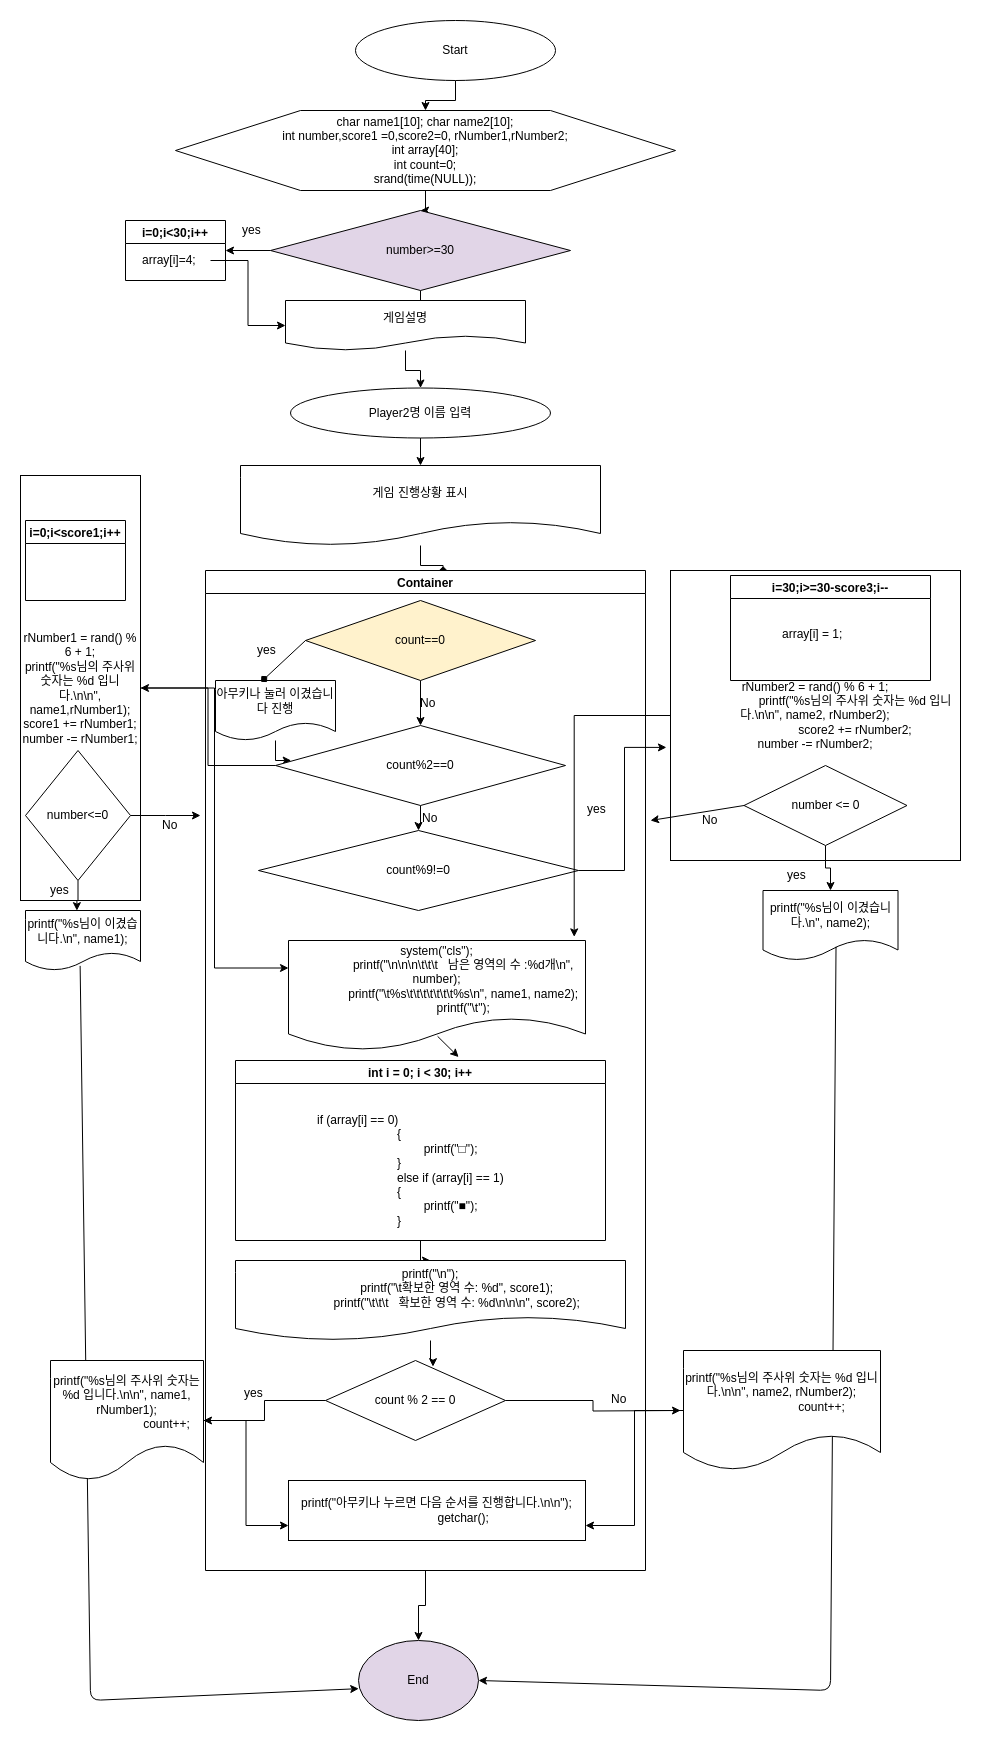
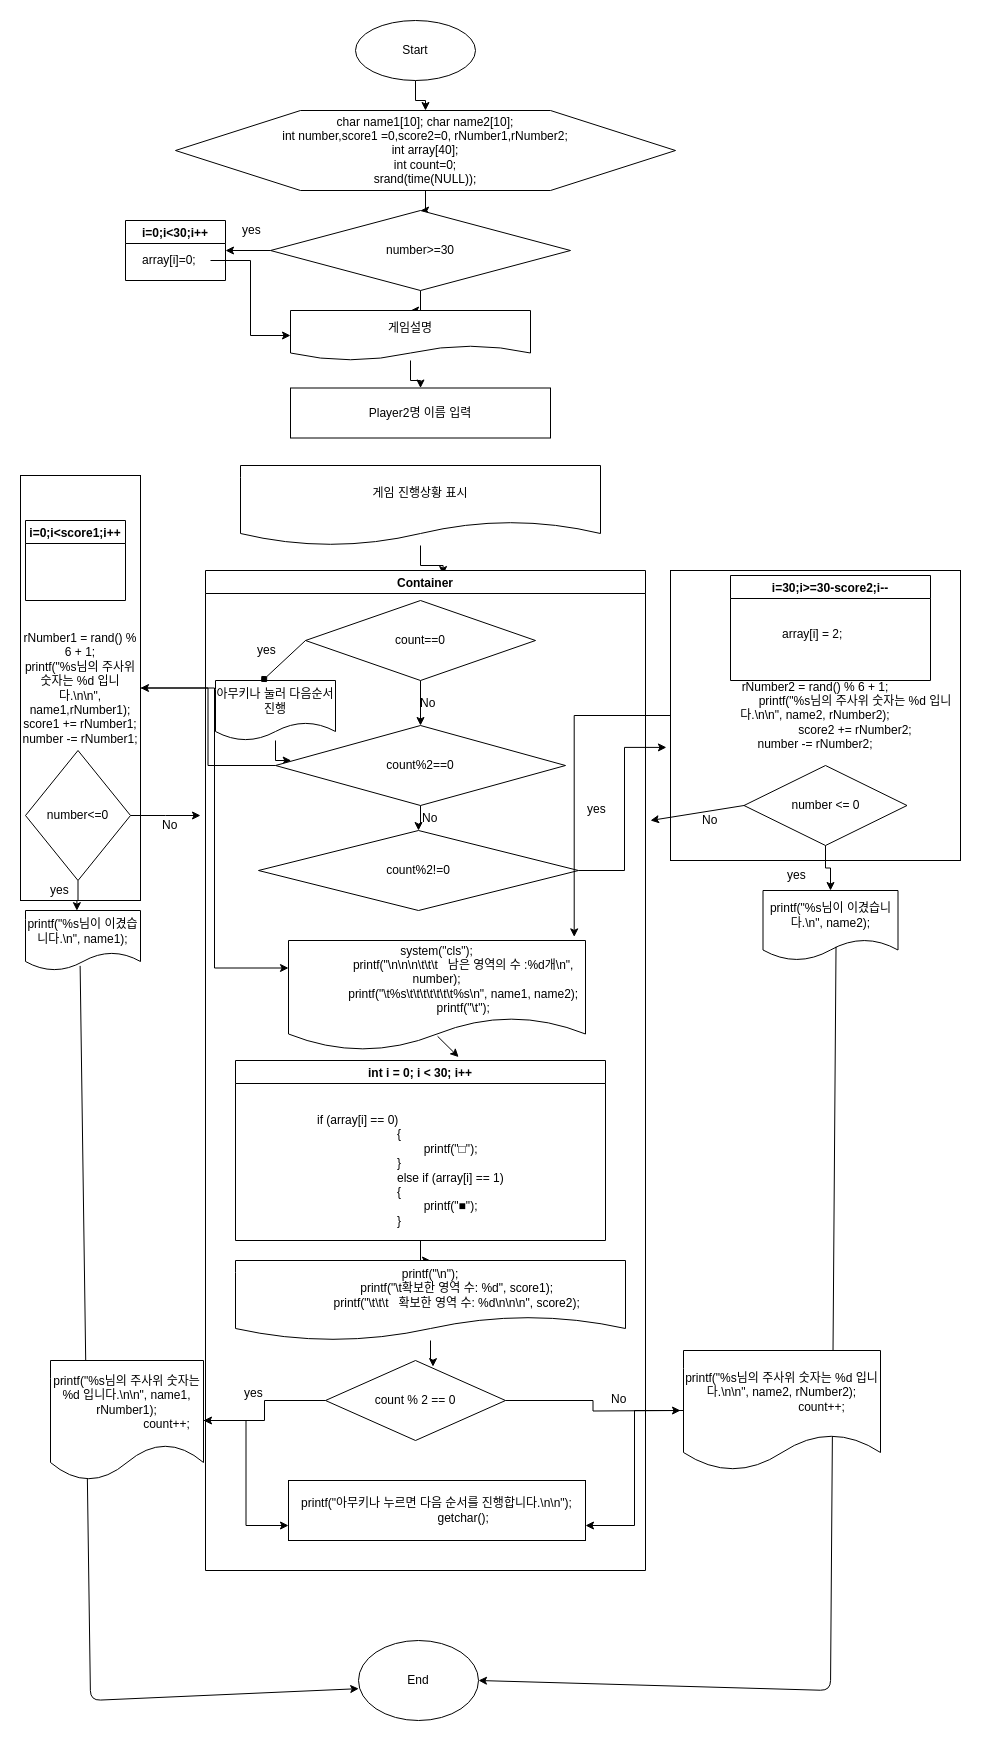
node "Start": size 200x60 -> 120x60
node "number>=30": fillcolor #e1d5e7 -> #ffffff
node "array[i]=4;": label "array[i]=4;" -> "array[i]=0;"
node "게임설명": moved (406, 326) -> (411, 336)
node "Player2명 이름 입력": shape ellipse -> rectangle
edge "Player2명 이름 입력" -> "게임 진행상황 표시": removed
edge "게임 진행상황 표시" -> "Container": arrowhead diamond -> classic
node "i=30;i>=30-score3;i--": label "i=30;i>=30-score3;i--" -> "i=30;i>=30-score2;i--"
node "array[i] = 1;": label "array[i] = 1;" -> "array[i] = 2;"
node "count==0": fillcolor #fff2cc -> #ffffff
node "아무키나 눌러 이겼습니다 진행": label "아무키나 눌러 이겼습니다 진행" -> "아무키나 눌러 다음순서 진행"
node "count%9!=0": label "count%9!=0" -> "count%2!=0"
edge "Container" -> "End": removed
node "End": fillcolor #e1d5e7 -> #ffffff
